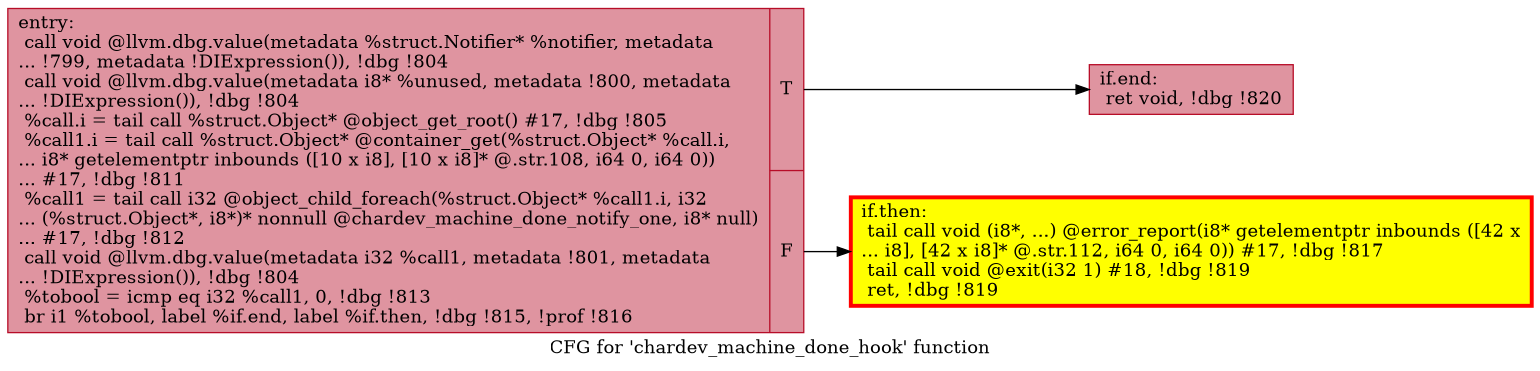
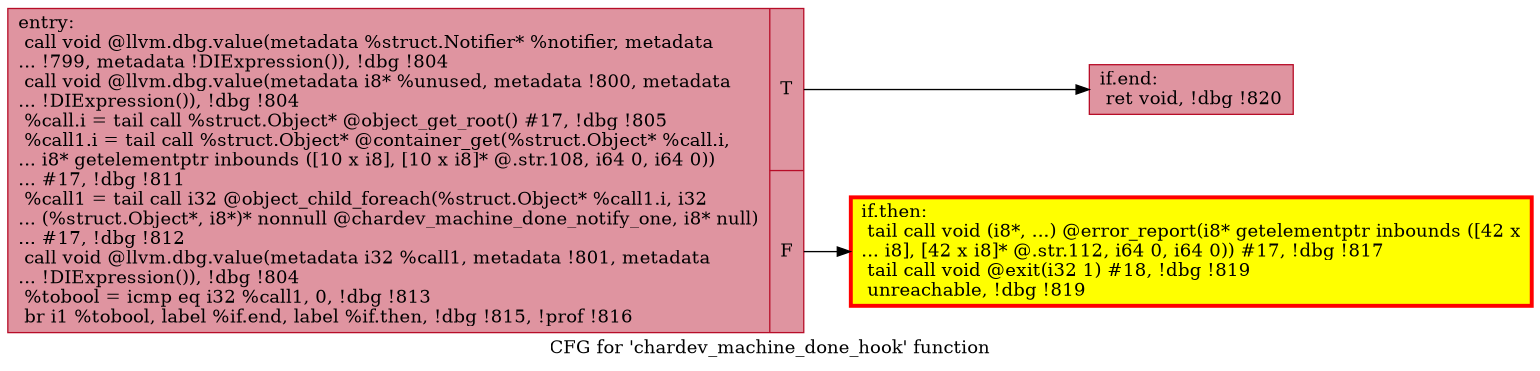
node "if.then:": text "ret, !dbg !819" -> "unreachable, !dbg !819"
